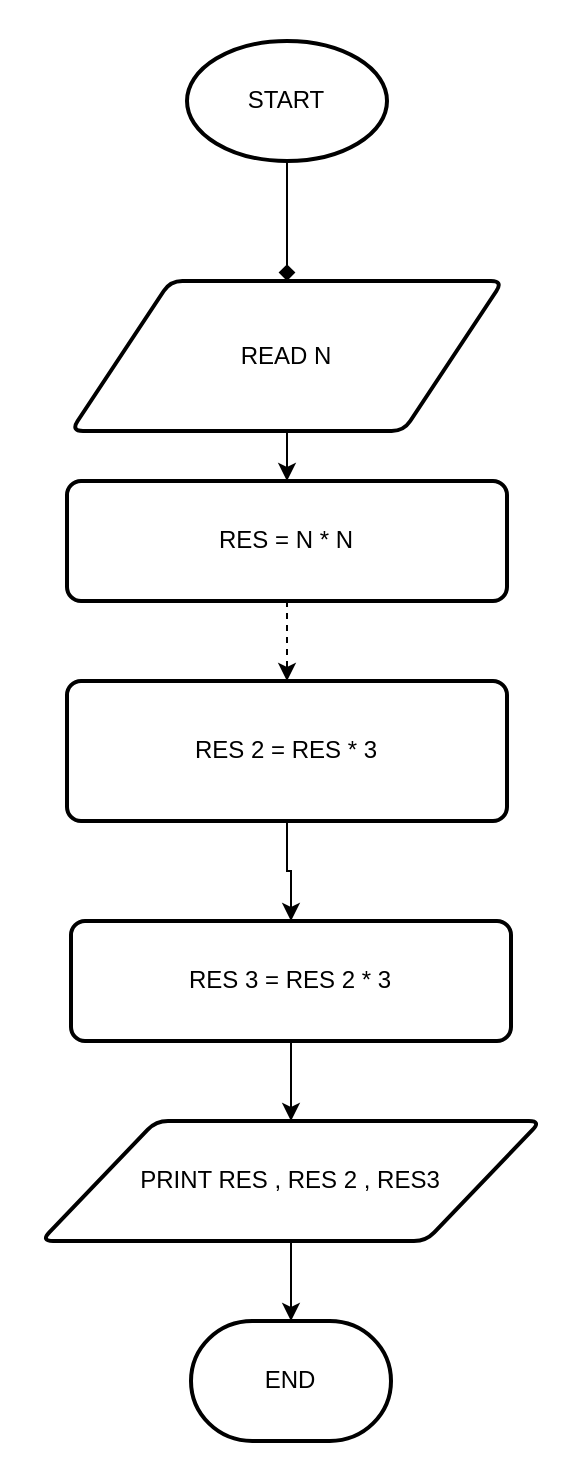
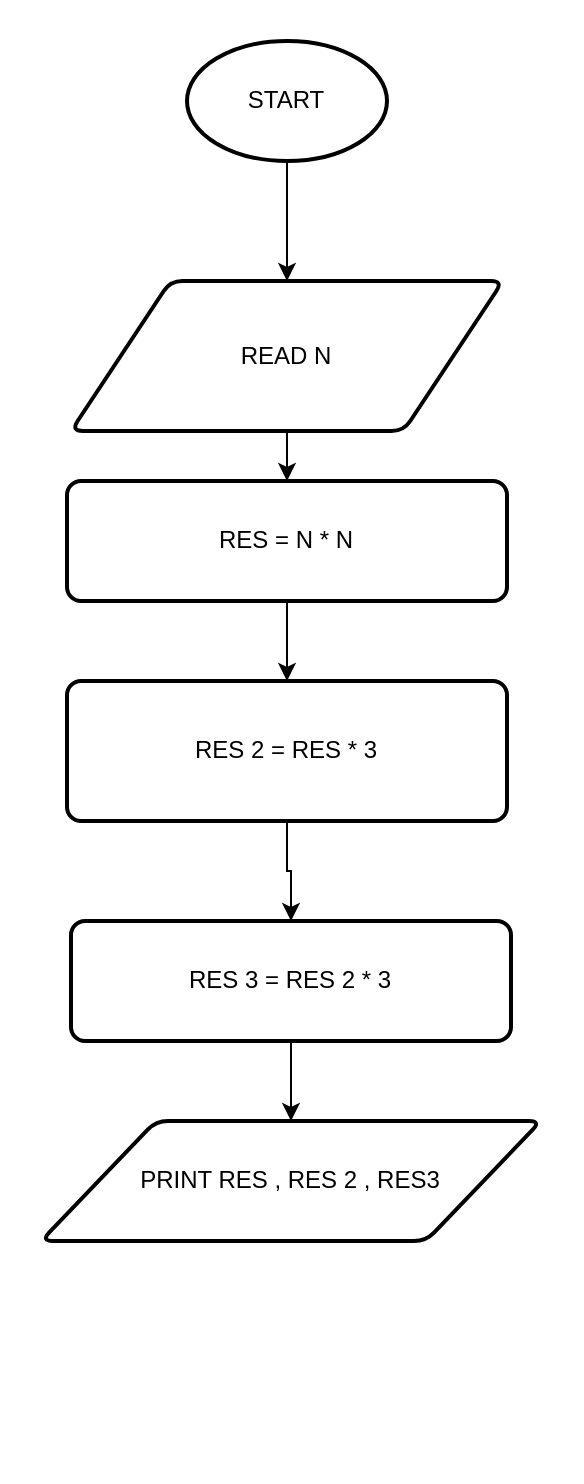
edge "START" -> "READ N": arrowhead diamond -> classic
edge "RES = N * N" -> "RES 2 = RES * 3": style dashed -> solid
edge "PRINT RES , RES 2 , RES3" -> "END": removed
node "END": removed
